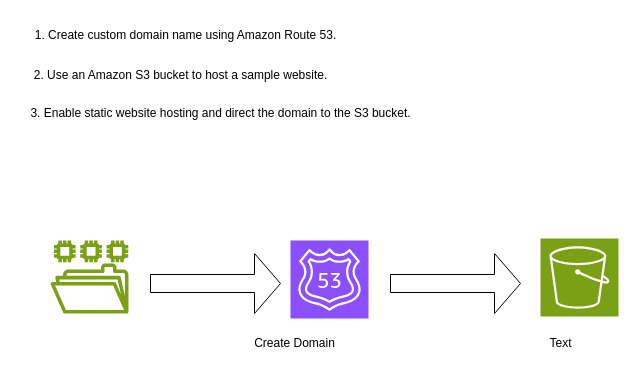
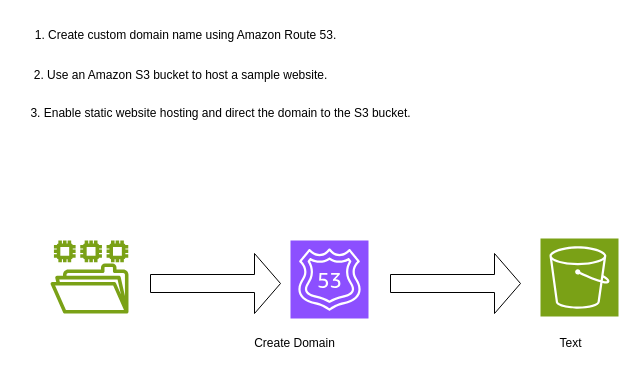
node "Text": moved (561, 344) -> (571, 344)
